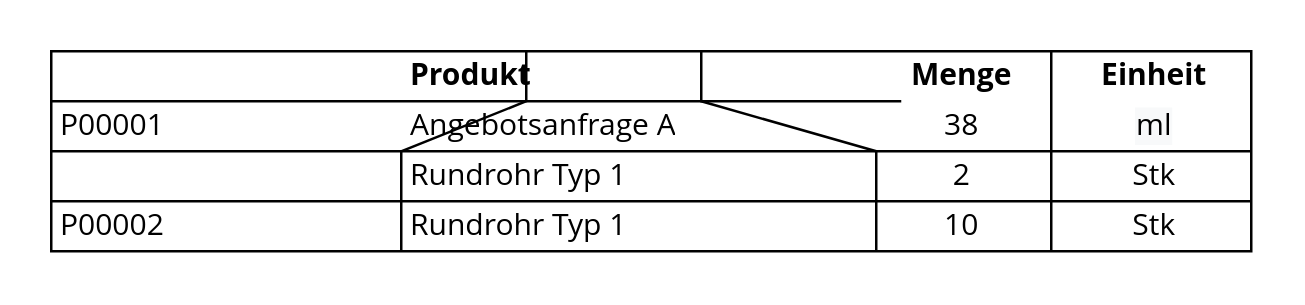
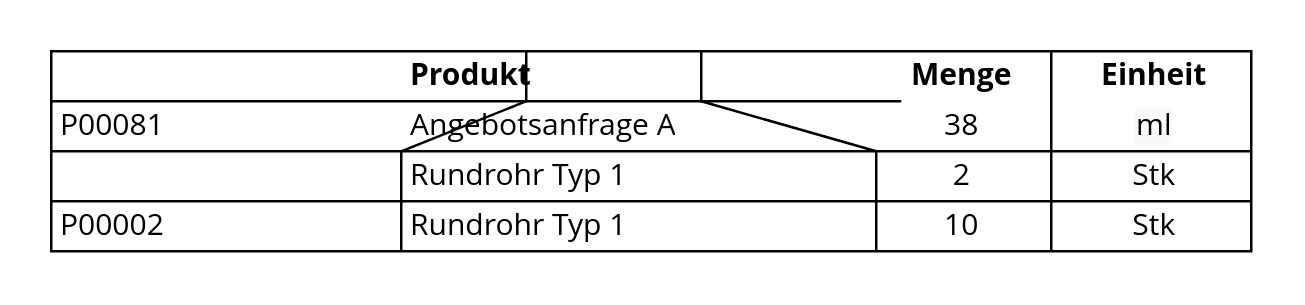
node "P00001": label "P00001" -> "P00081"
